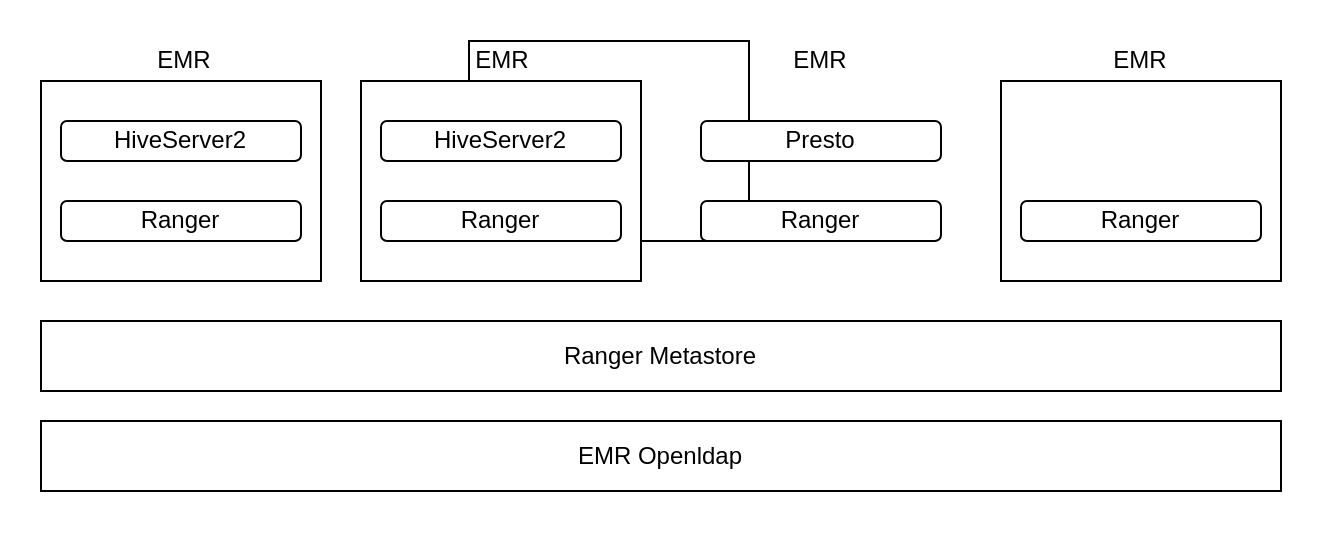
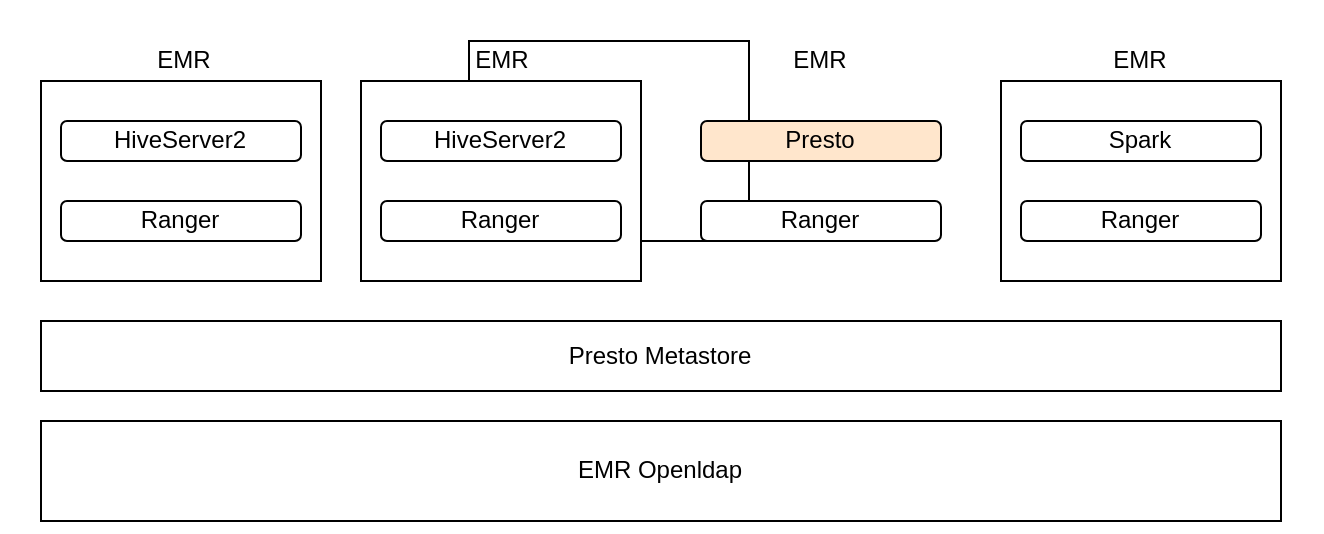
node "Presto": fillcolor #ffffff -> #ffe6cc
node "Spark": added
node "Ranger Metastore": label "Ranger Metastore" -> "Presto Metastore"
node "EMR Openldap": size 1240x70 -> 1240x100
